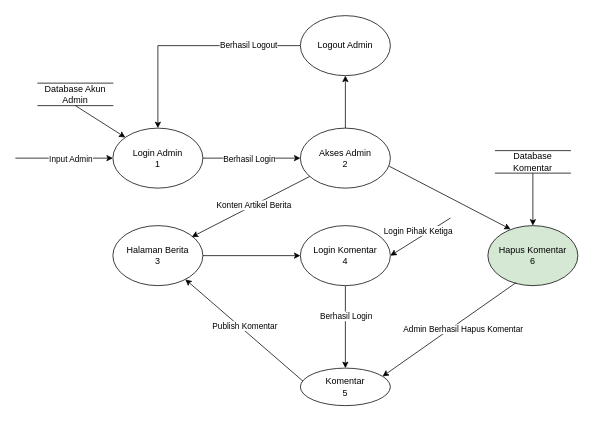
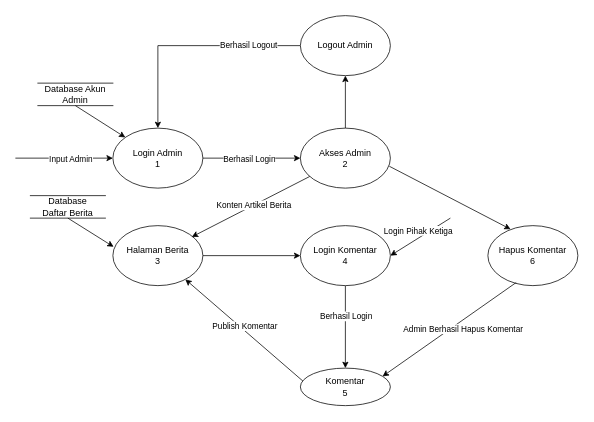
node "Database Komentar": removed
node "Database Daftar Berita": added
edge "Database Komentar" -> "Hapus Komentar 6": removed
edge "Database Daftar Berita" -> "Halaman Berita 3": added
node "Hapus Komentar 6": fillcolor #d5e8d4 -> #ffffff
